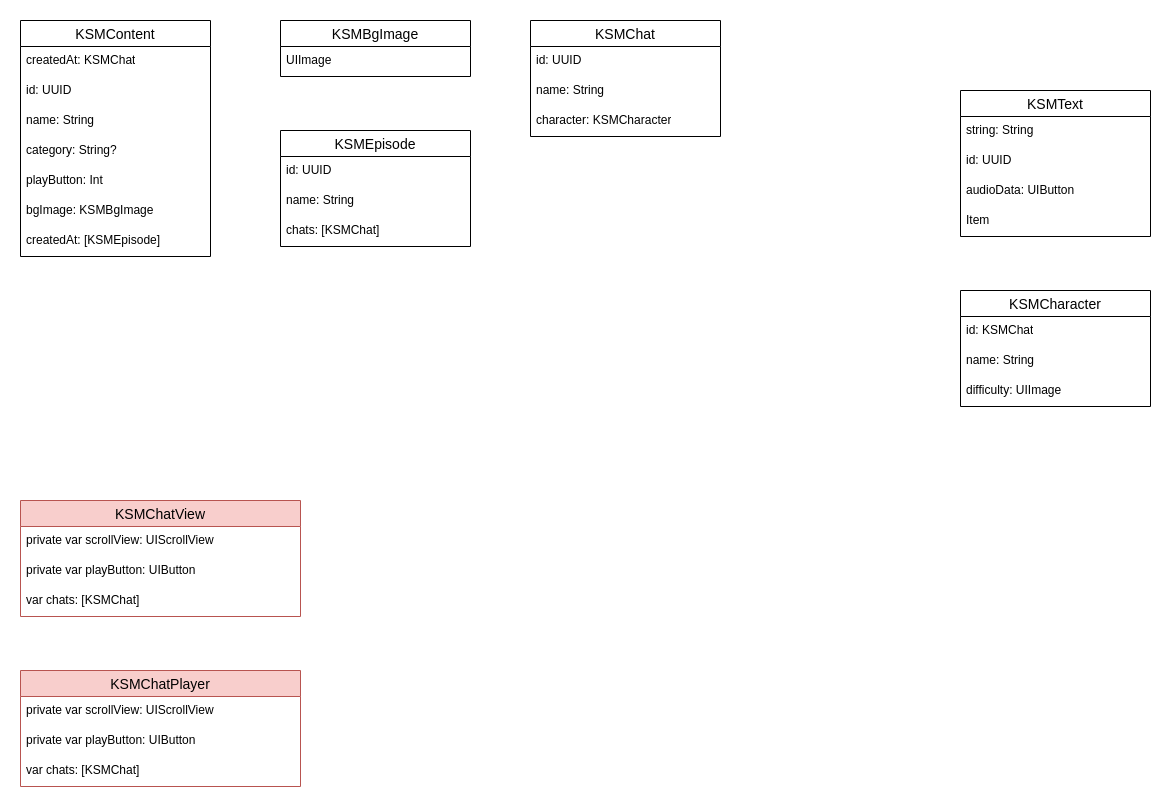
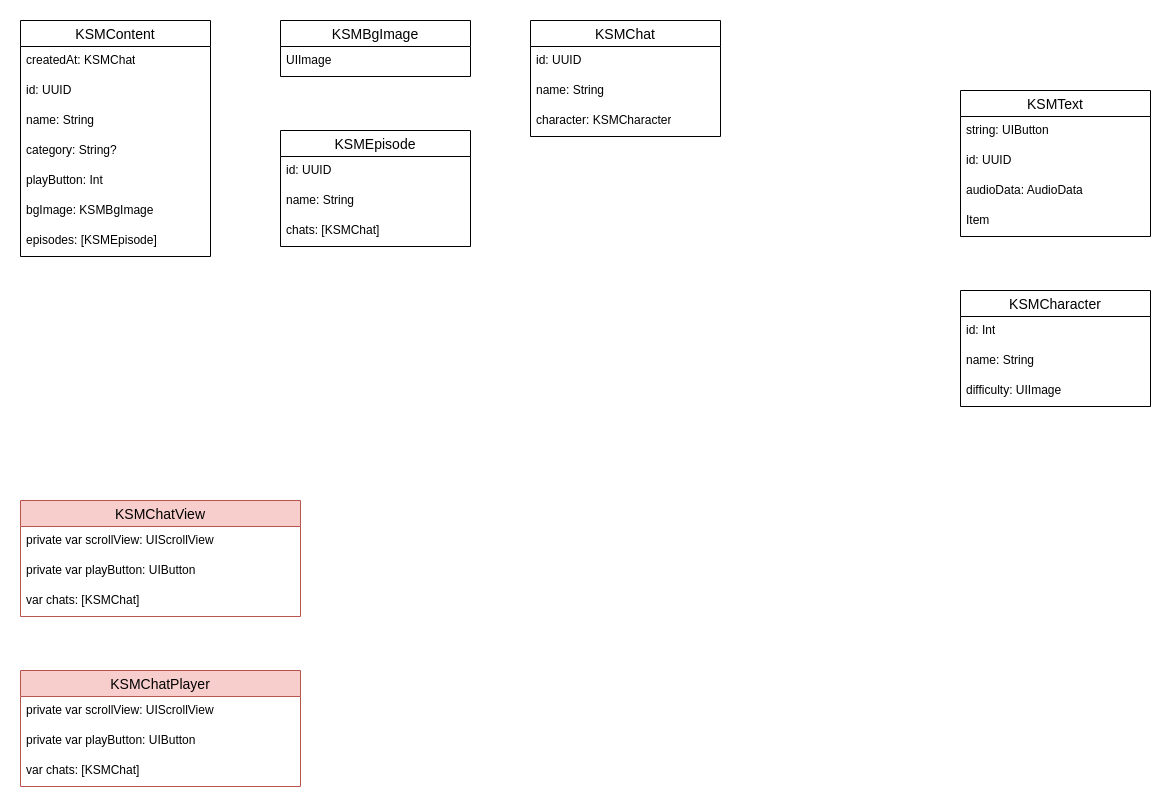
node "string: String": label "string: String" -> "string: UIButton"
node "audioData: UIButton": label "audioData: UIButton" -> "audioData: AudioData"
node "createdAt: [KSMEpisode]": label "createdAt: [KSMEpisode]" -> "episodes: [KSMEpisode]"
node "id: KSMChat": label "id: KSMChat" -> "id: Int"
